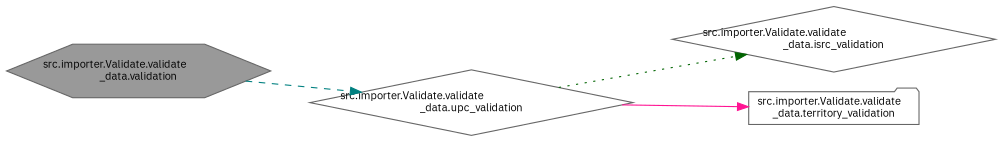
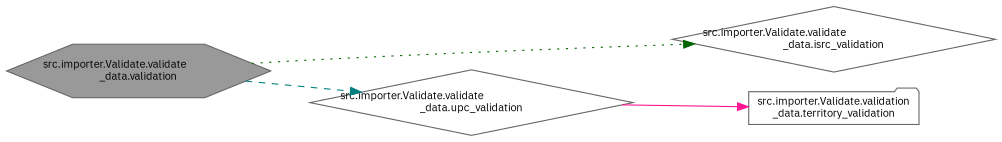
edge "src.importer.Validate.validate _data.upc_validation" -> "src.importer.Validate.validate _data.isrc_validation": now "src.importer.Validate.validate _data.validation" -> "src.importer.Validate.validate _data.isrc_validation"
node "src.importer.Validate.validate _data.territory_validation": label "src.importer.Validate.validate _data.territory_validation" -> "src.importer.Validate.validation _data.territory_validation"
